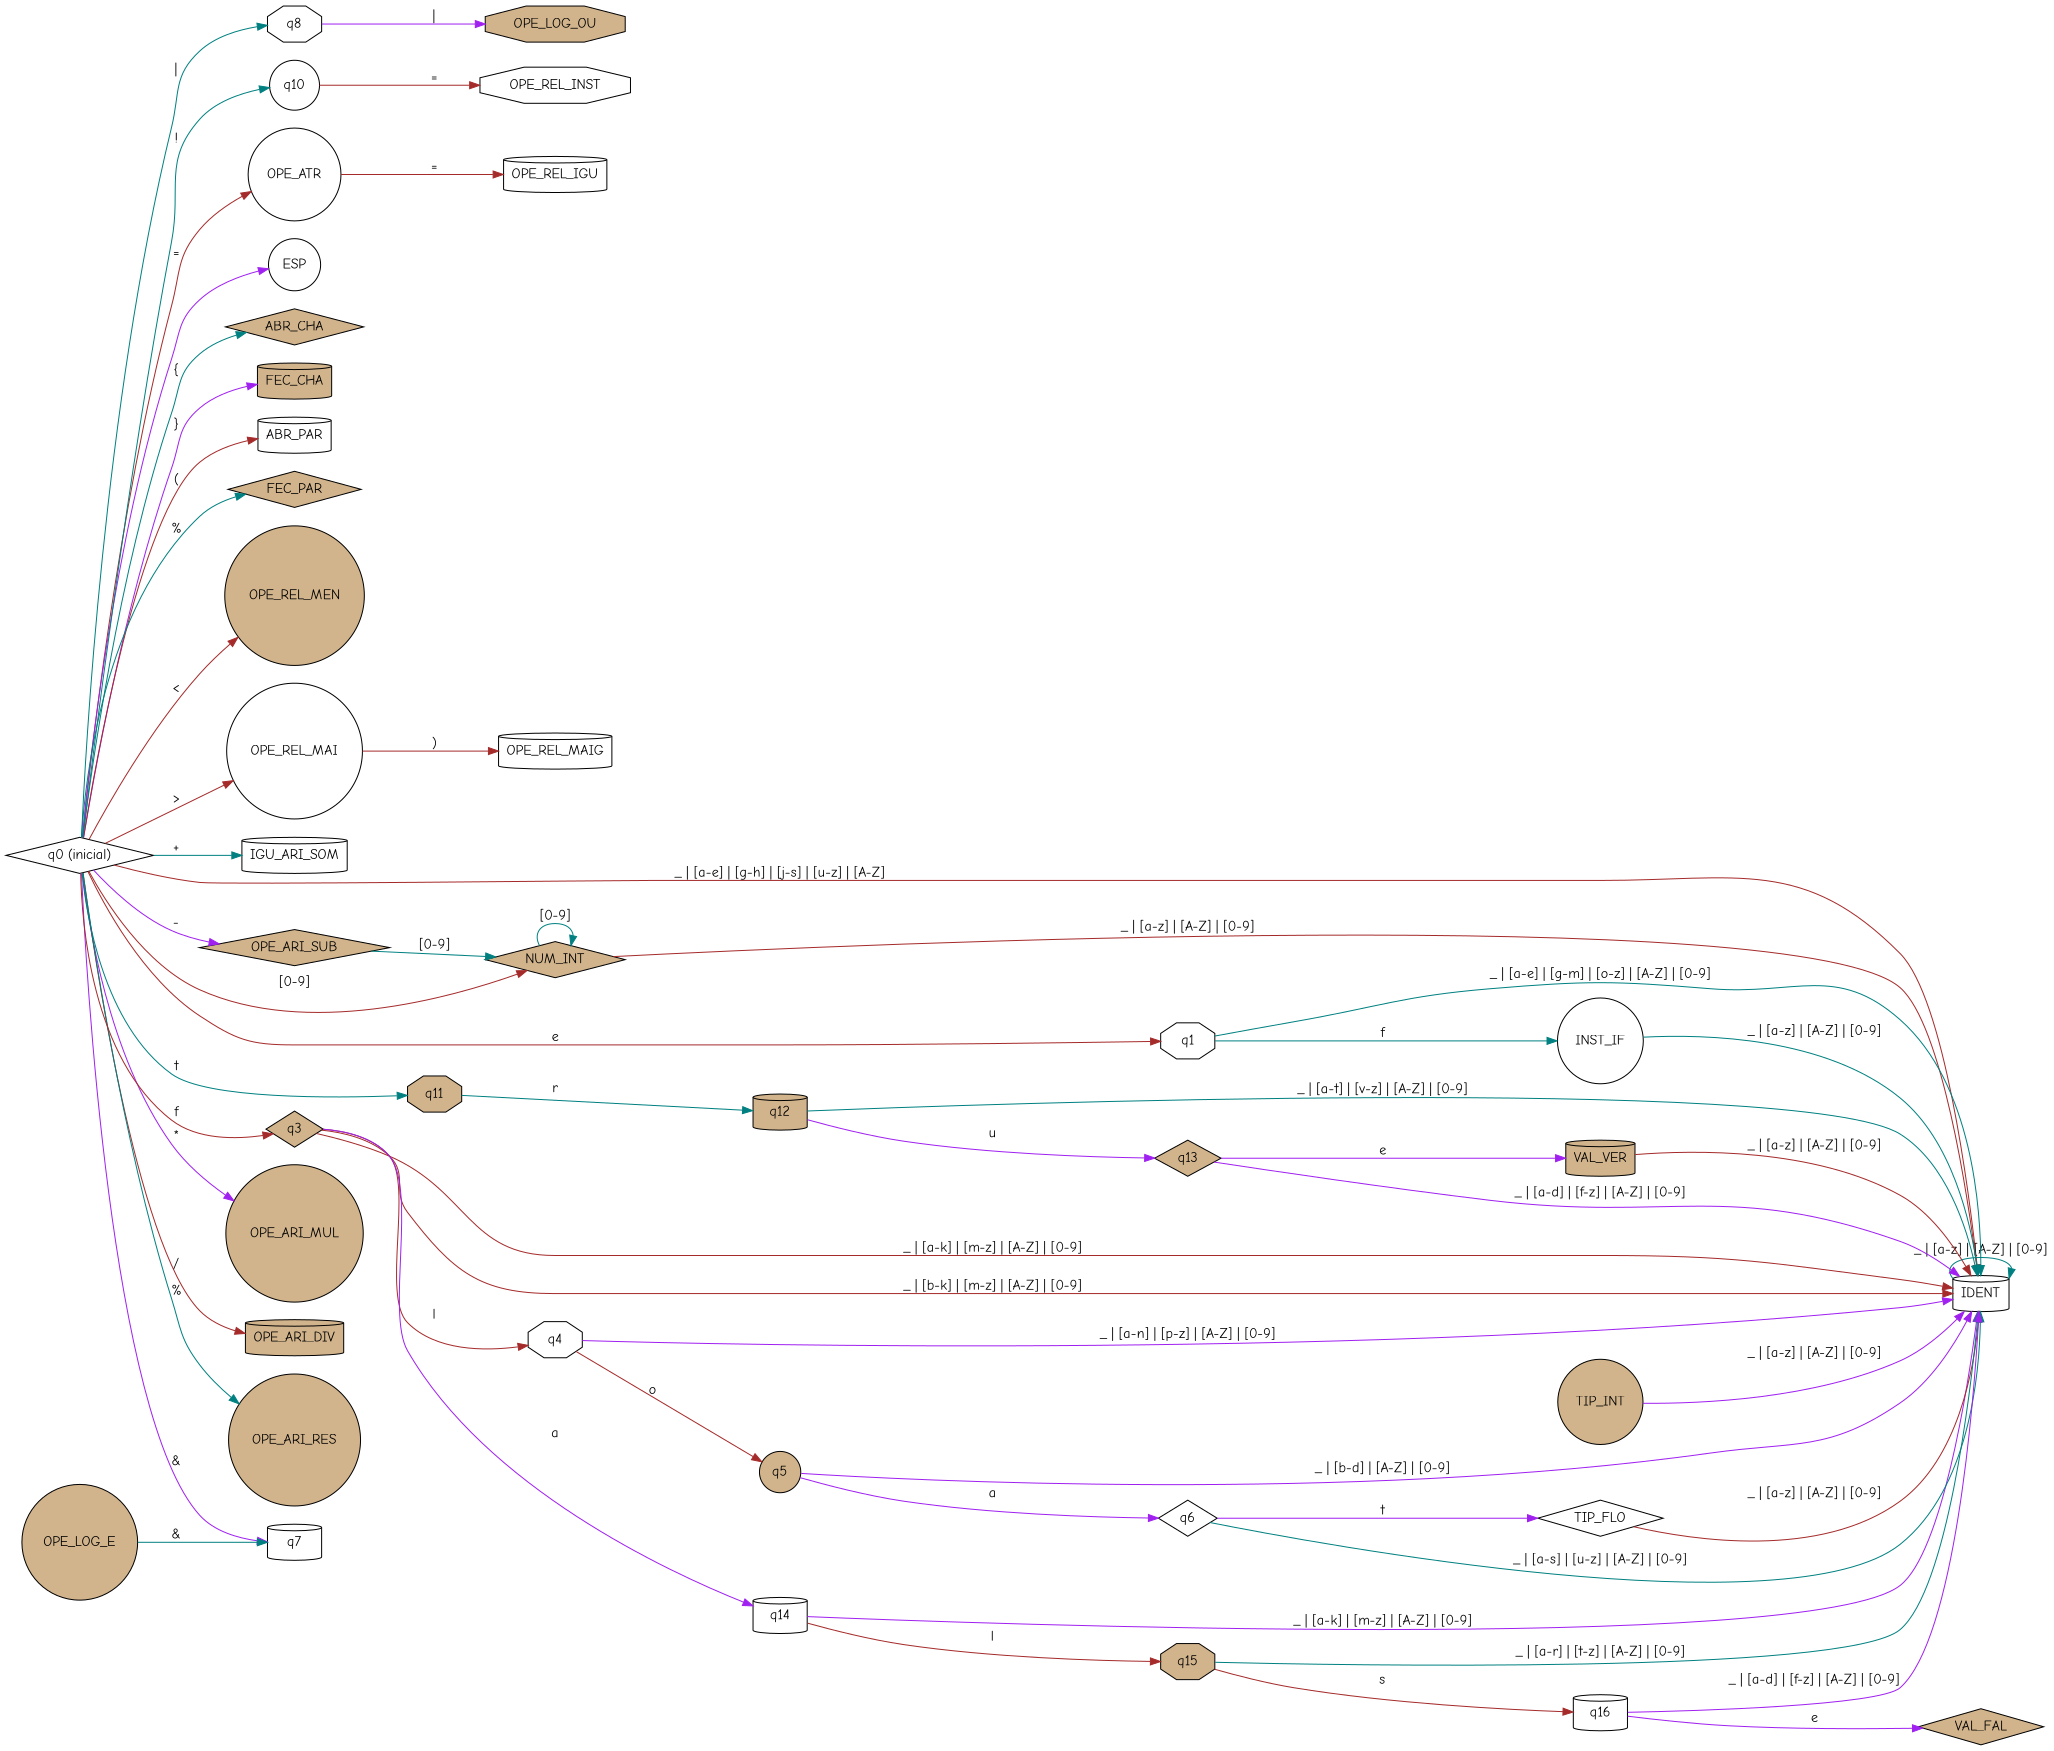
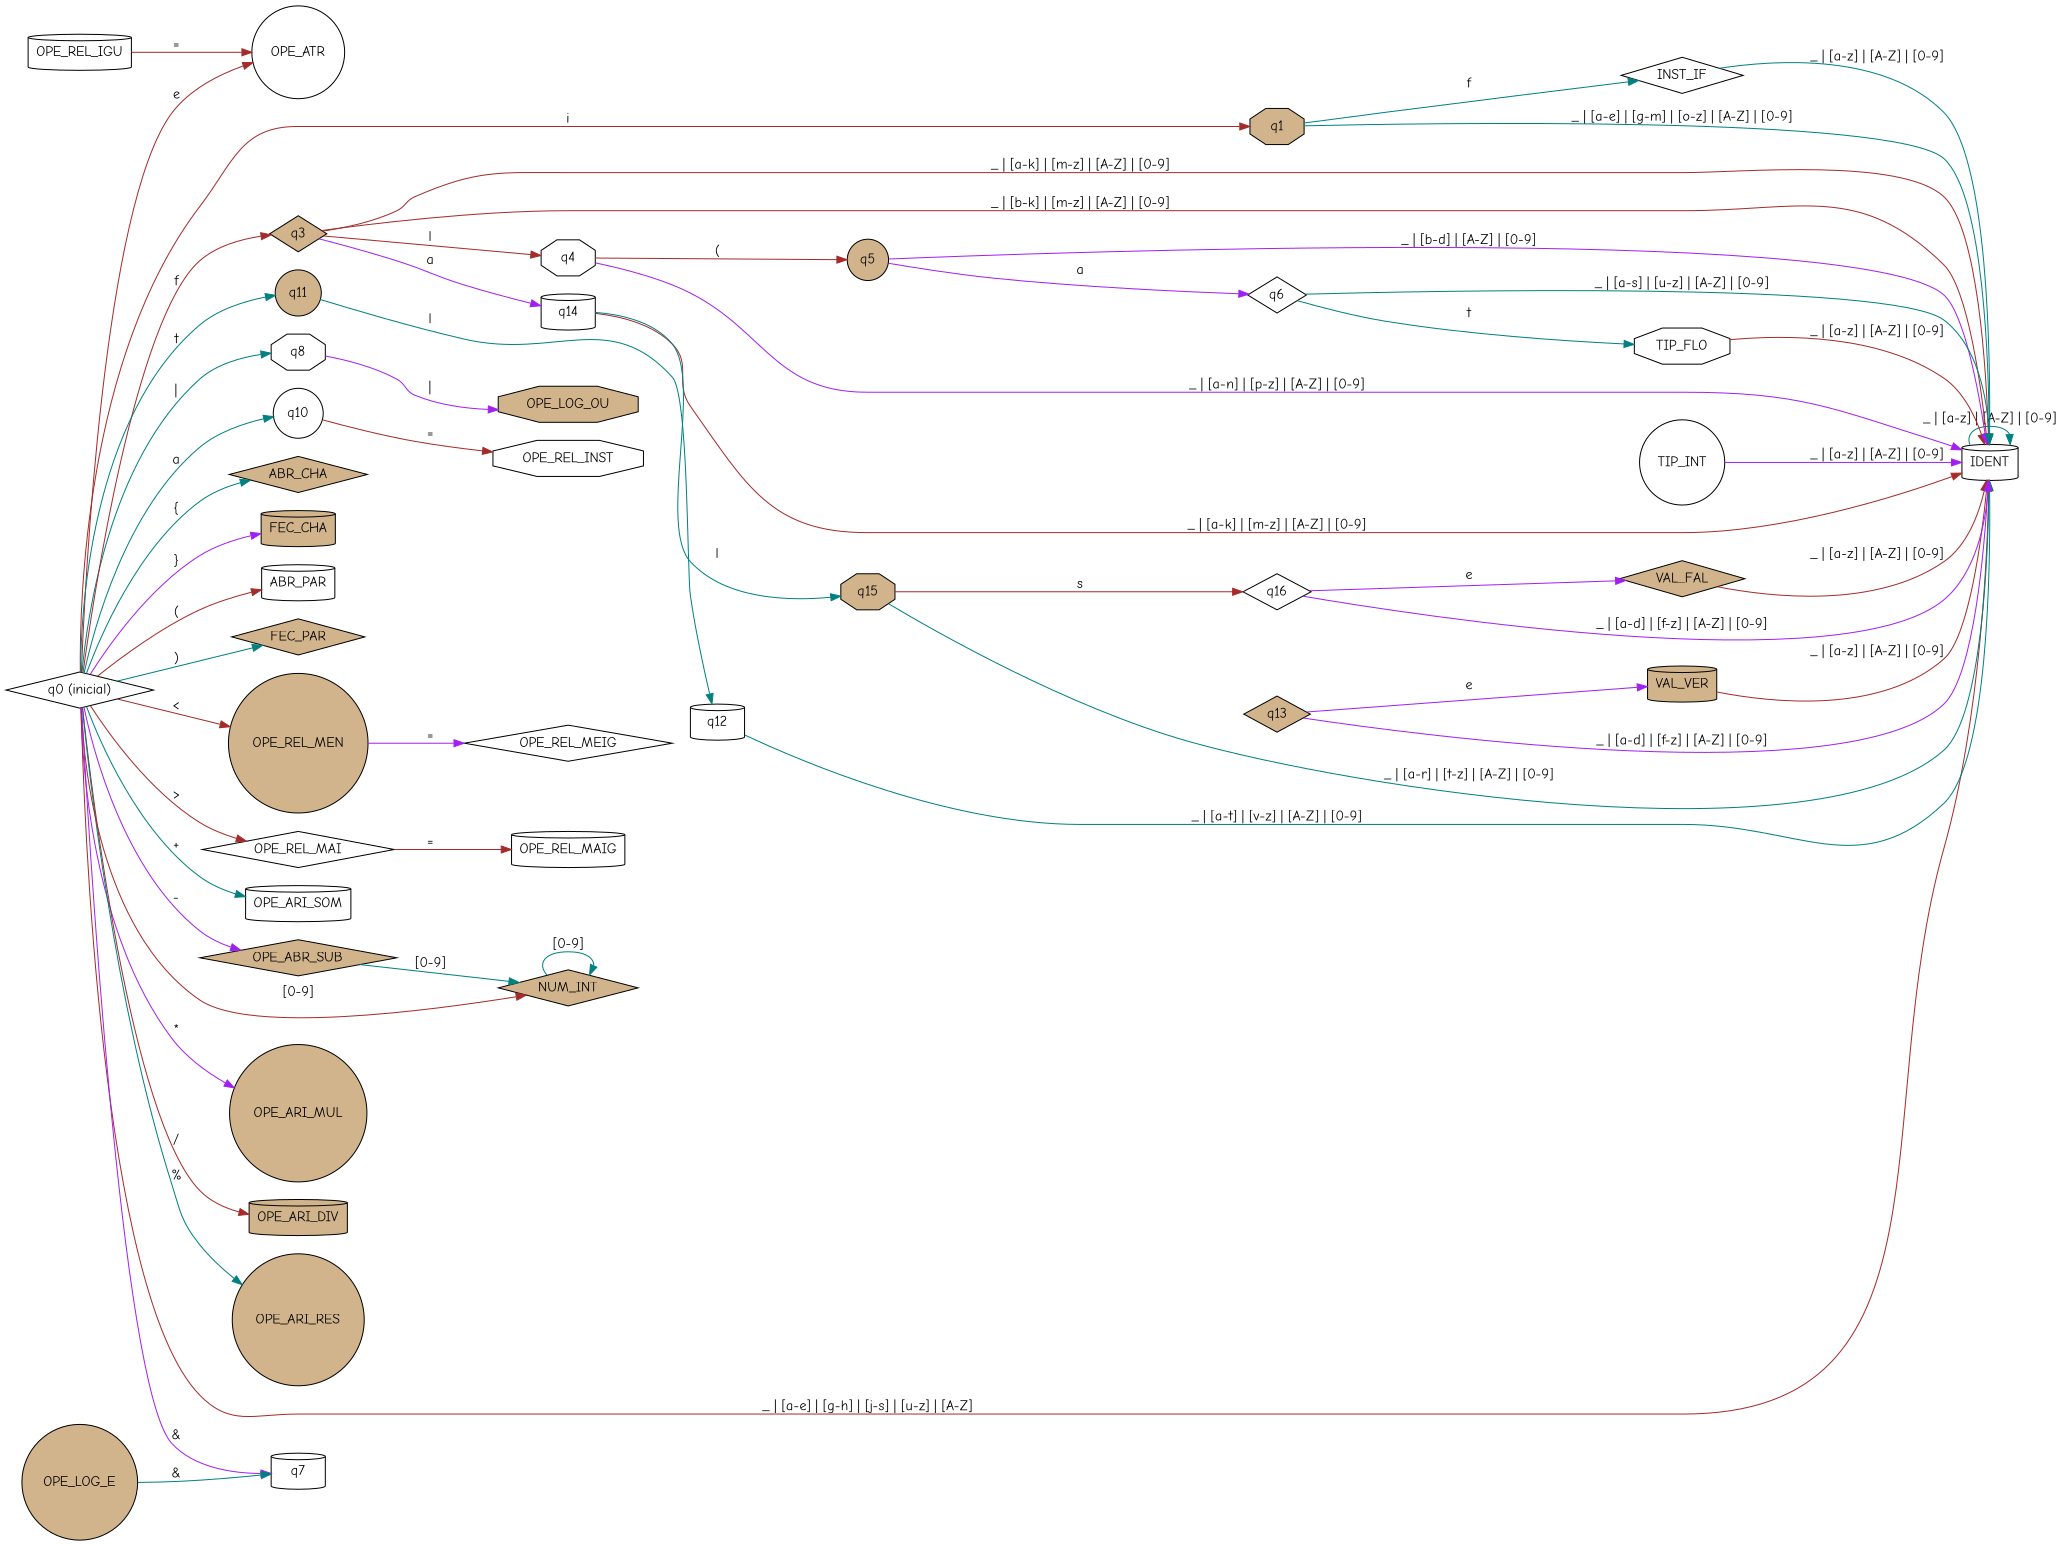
edge "q0 (inicial)" -> "q10": label "!" -> "a"
edge "OPE_ATR" -> "OPE_REL_IGU": reversed
edge "q0 (inicial)" -> "OPE_ATR": label "=" -> "e"
node "ESP": removed
edge "q0 (inicial)" -> "FEC_PAR": label "%" -> ")"
node "OPE_REL_MEIG": added
edge "OPE_REL_MAI" -> "OPE_REL_MAIG": label ")" -> "="
node "OPE_REL_MAI": shape circle -> diamond
node "IGU_ARI_SOM": label "IGU_ARI_SOM" -> "OPE_ARI_SOM"
edge "NUM_INT" -> "IDENT": now "VAL_FAL" -> "IDENT"
node "OPE_ARI_SUB": label "OPE_ARI_SUB" -> "OPE_ABR_SUB"
edge "q0 (inicial)" -> "q1": label "e" -> "i"
node "q1": fillcolor white -> tan
node "INST_IF": shape circle -> diamond
edge "q11" -> "q12": label "r" -> "l"
node "q11": shape octagon -> circle
node "q12": fillcolor tan -> white
edge "q12" -> "q13": removed, label "u"
edge "q4" -> "q5": label "o" -> "("
node "TIP_INT": fillcolor tan -> white
edge "q6" -> "TIP_FLO": color purple -> teal
node "TIP_FLO": shape diamond -> octagon
edge "q14" -> "IDENT": color purple -> brown
edge "q14" -> "q15": color brown -> teal
node "q16": shape cylinder -> diamond
